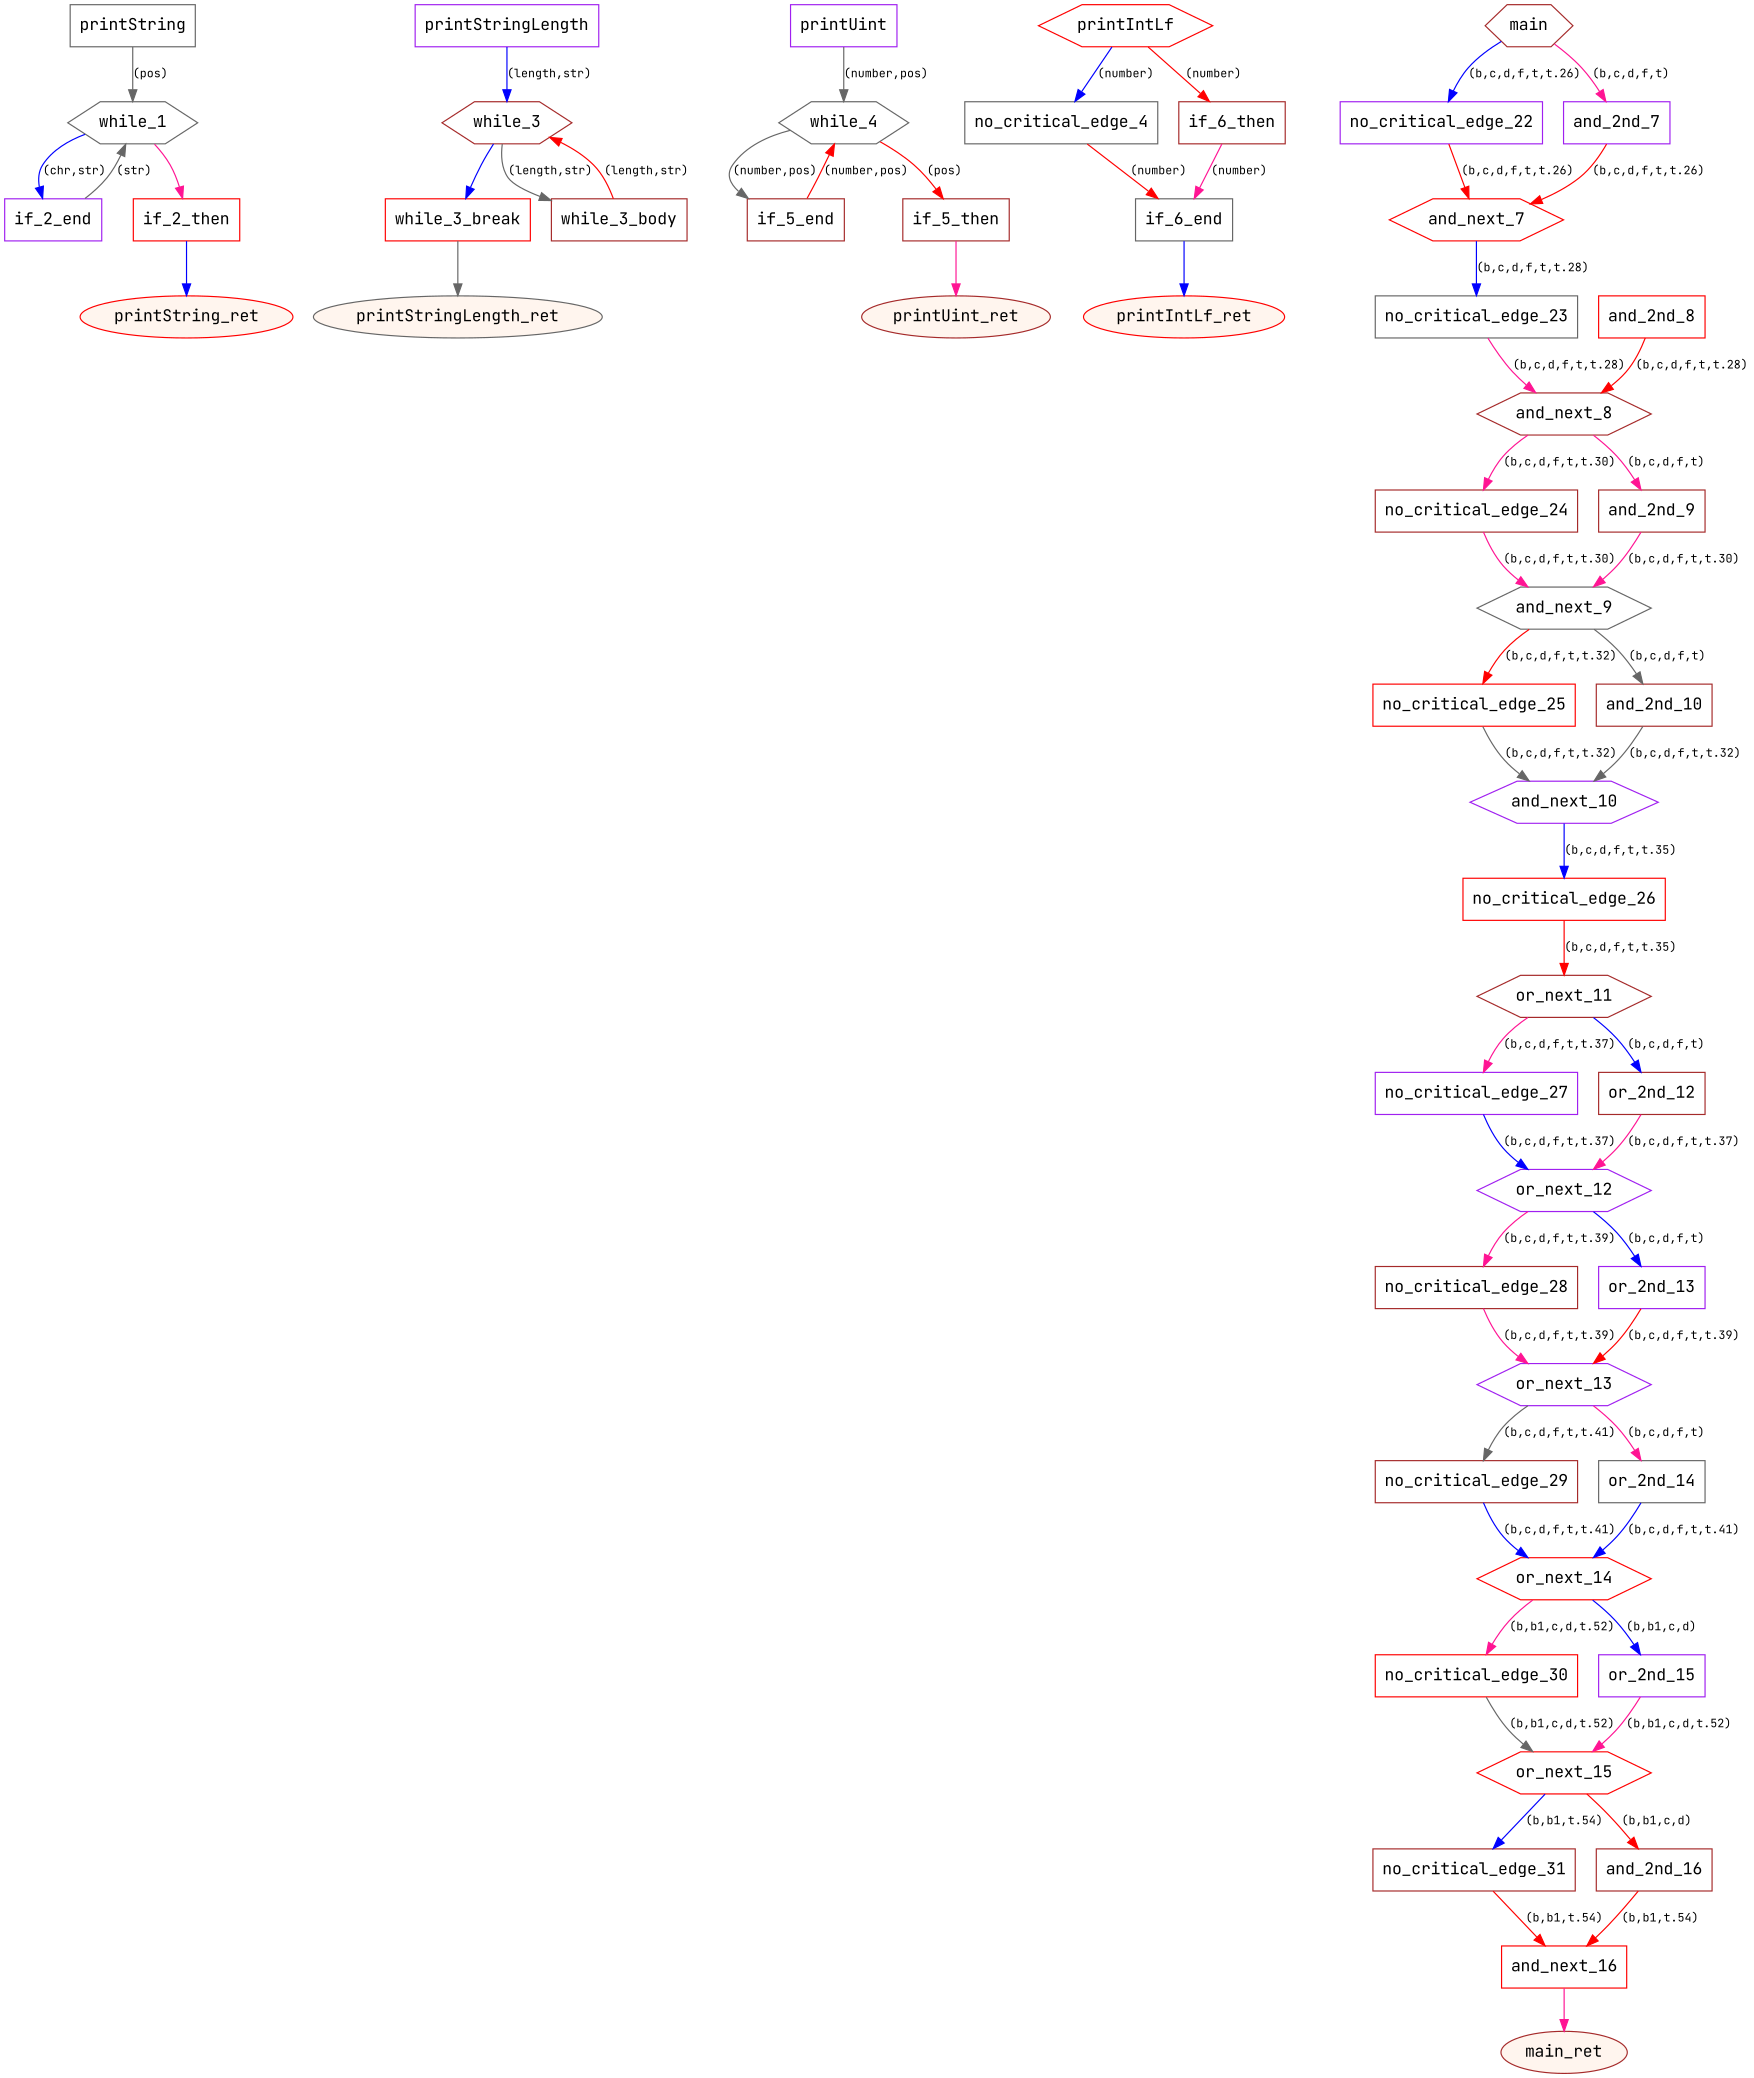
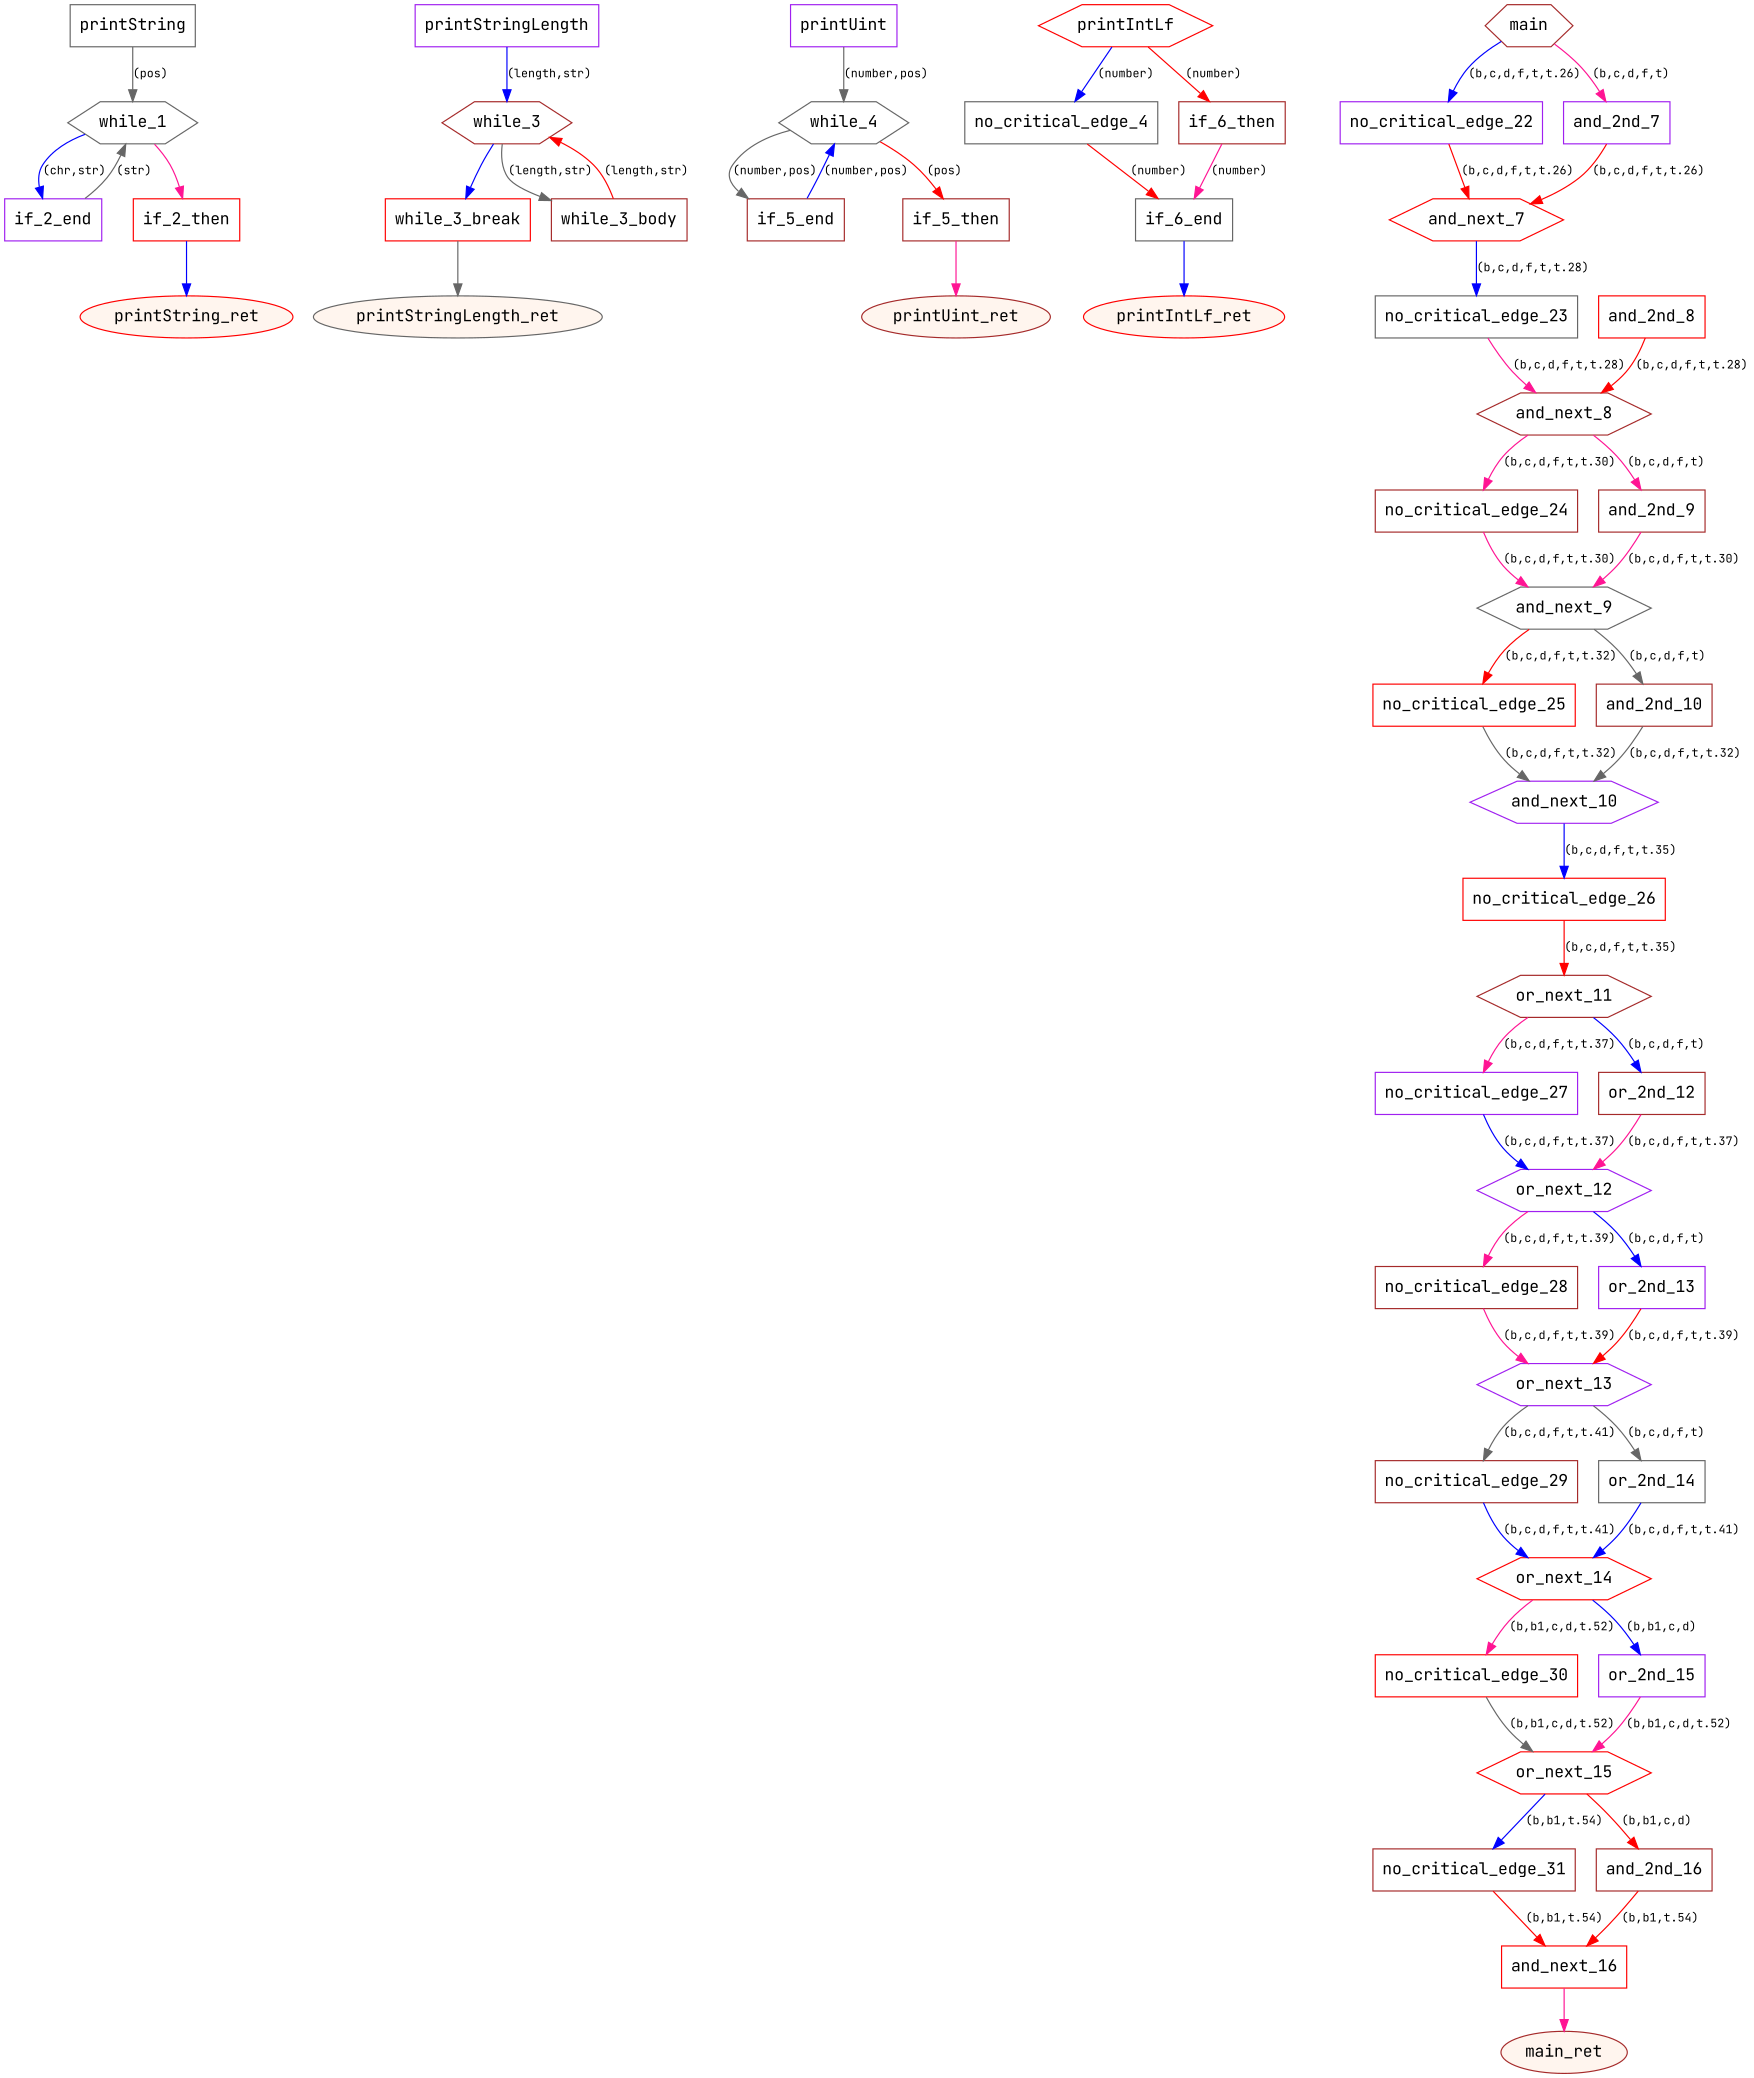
edge "if_5_end" -> "while_4": color red -> blue
edge "or_next_13" -> "or_2nd_14": color deeppink -> gray40
